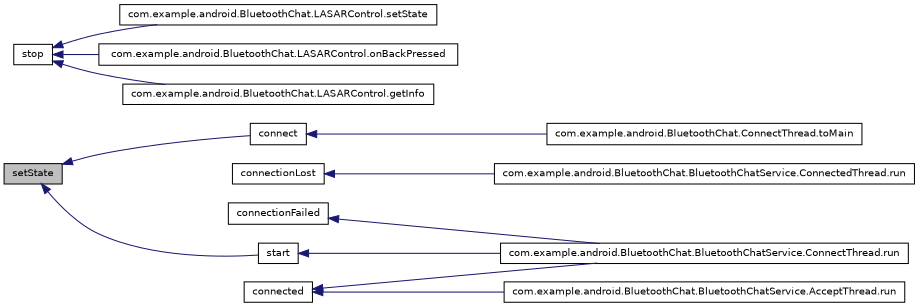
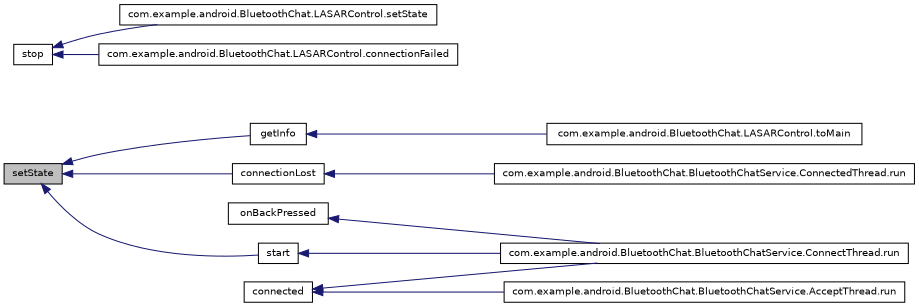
node "com.example.android.BluetoothChat.LASARControl.onBackPressed": label "com.example.android.BluetoothChat.LASARControl.onBackPressed" -> "com.example.android.BluetoothChat.LASARControl.connectionFailed"
node "com.example.android.BluetoothChat.LASARControl.getInfo": removed
node "connect": label "connect" -> "getInfo"
node "com.example.android.BluetoothChat.ConnectThread.toMain": label "com.example.android.BluetoothChat.ConnectThread.toMain" -> "com.example.android.BluetoothChat.LASARControl.toMain"
edge "connectionLost" -> "setState": added
node "connectionFailed": label "connectionFailed" -> "onBackPressed"
